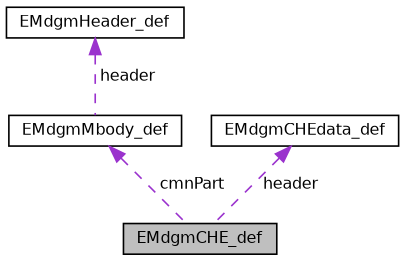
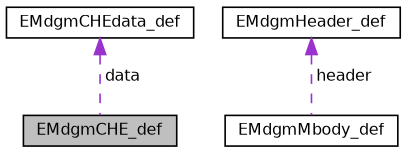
edge "EMdgmCHE_def" -> "EMdgmCHEdata_def": label " header" -> " data"
edge "EMdgmCHE_def" -> "EMdgmMbody_def": removed, label "cmnPart"
